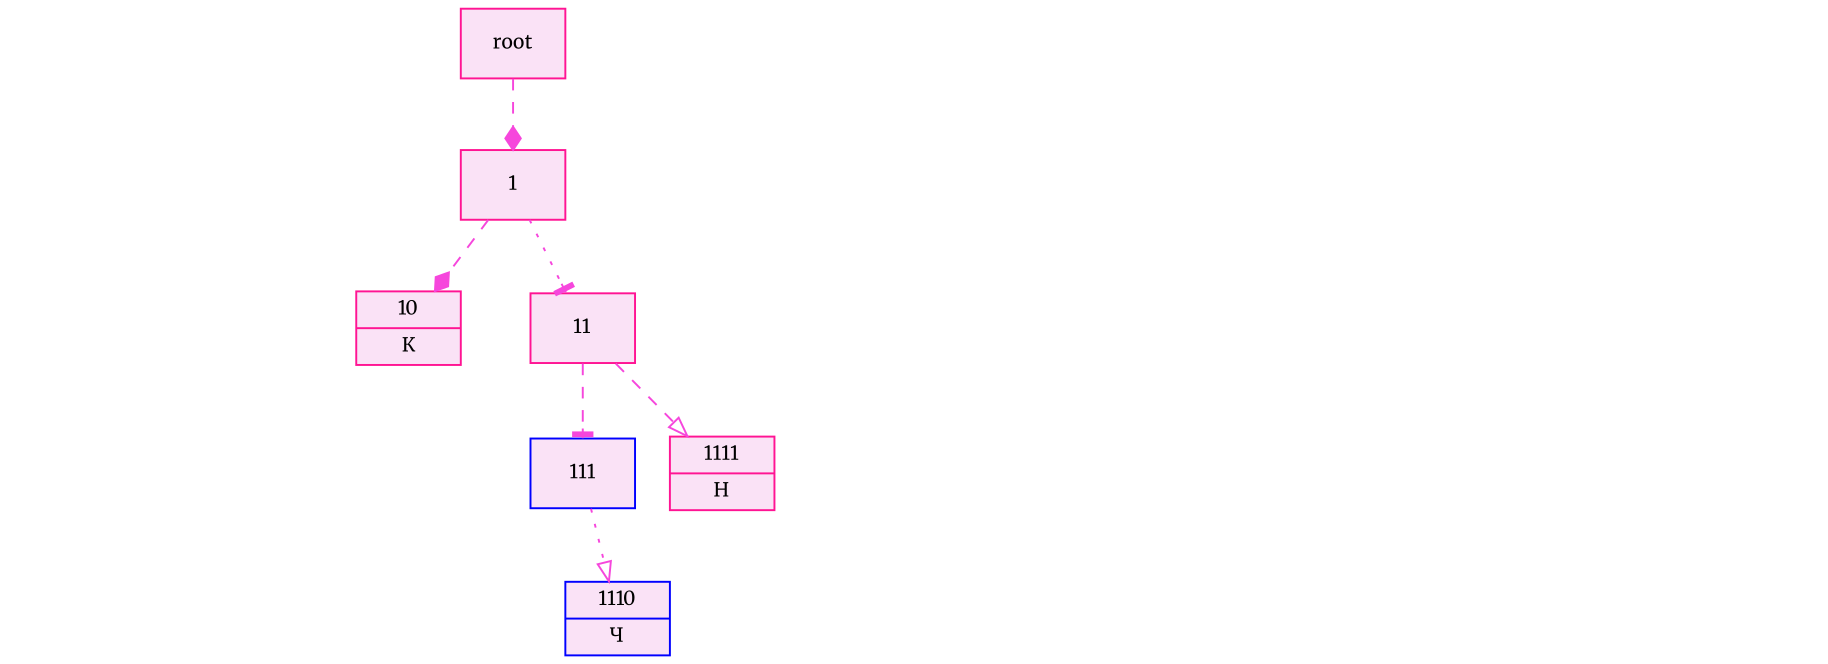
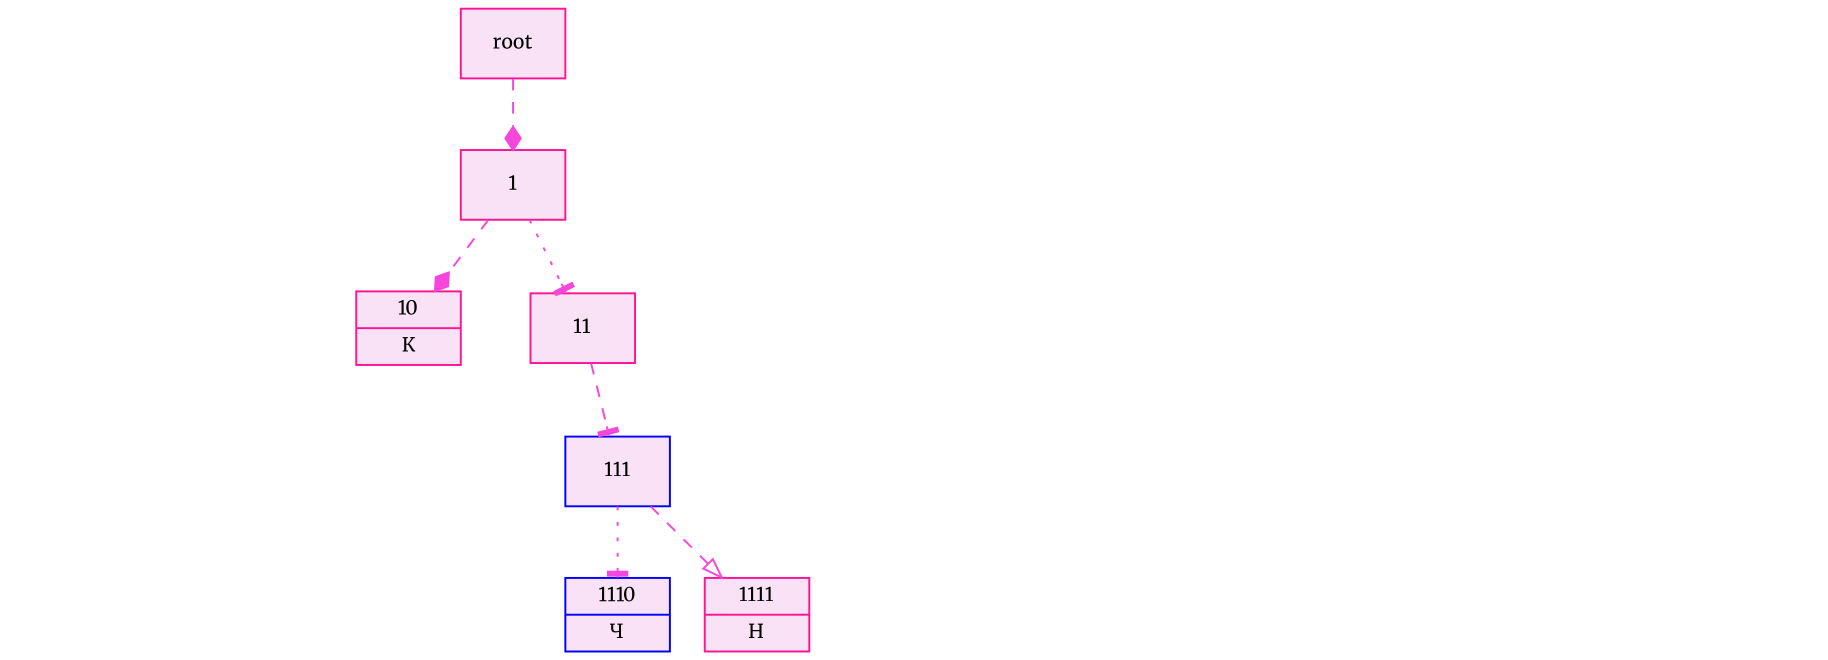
edge "11" -> "1111": now "111" -> "1111"
edge "111" -> "1110": arrowhead onormal -> tee
